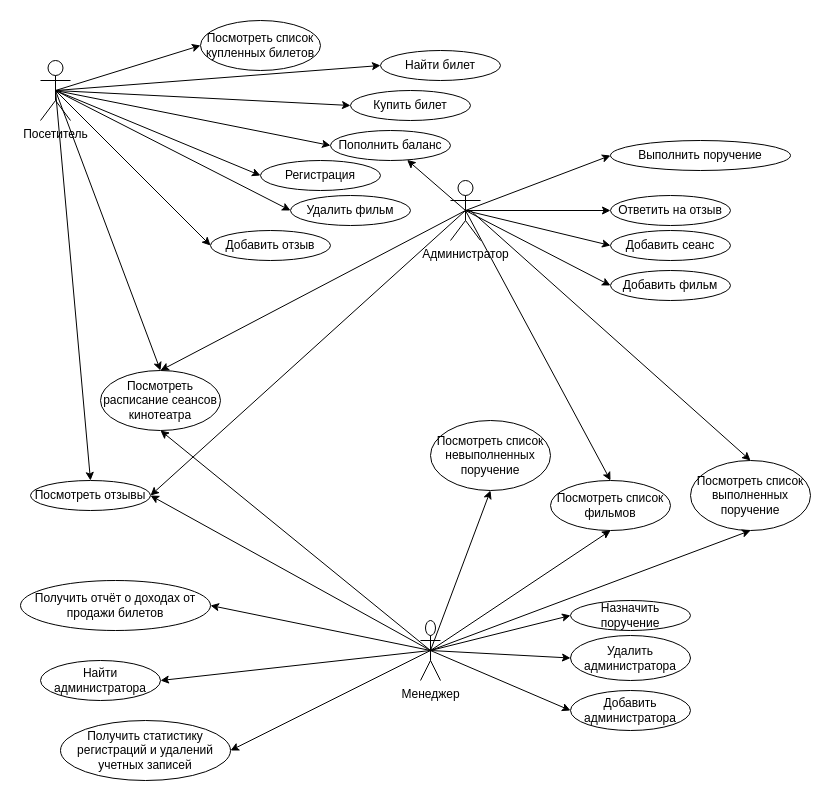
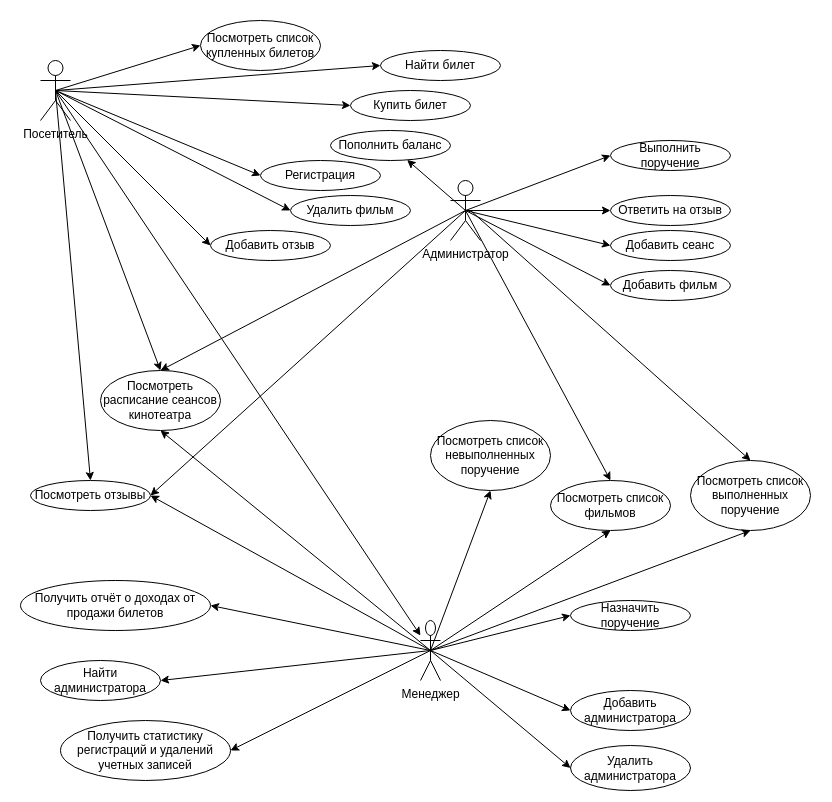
edge "Посетитель" -> "Пополнить баланс": now "Посетитель" -> "Менеджер"
node "Выполнить поручение": size 180x30 -> 120x30
node "Удалить администратора": moved (631, 658) -> (631, 768)
